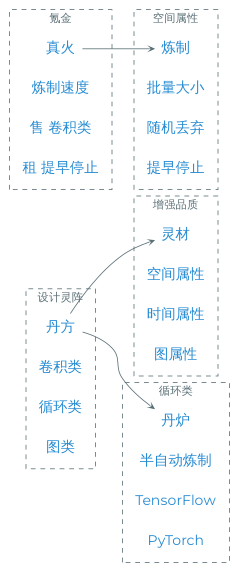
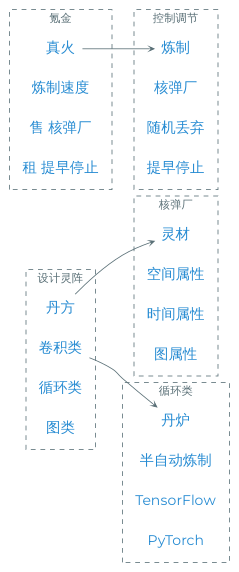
cluster "空间属性": label "空间属性" -> "控制调节"
node "批量大小": label "批量大小" -> "核弹厂"
node "售 卷积类": label "售 卷积类" -> "售 核弹厂"
cluster "增强品质": label "增强品质" -> "核弹厂"
edge "丹方" -> "丹炉": now "卷积类" -> "丹炉"
